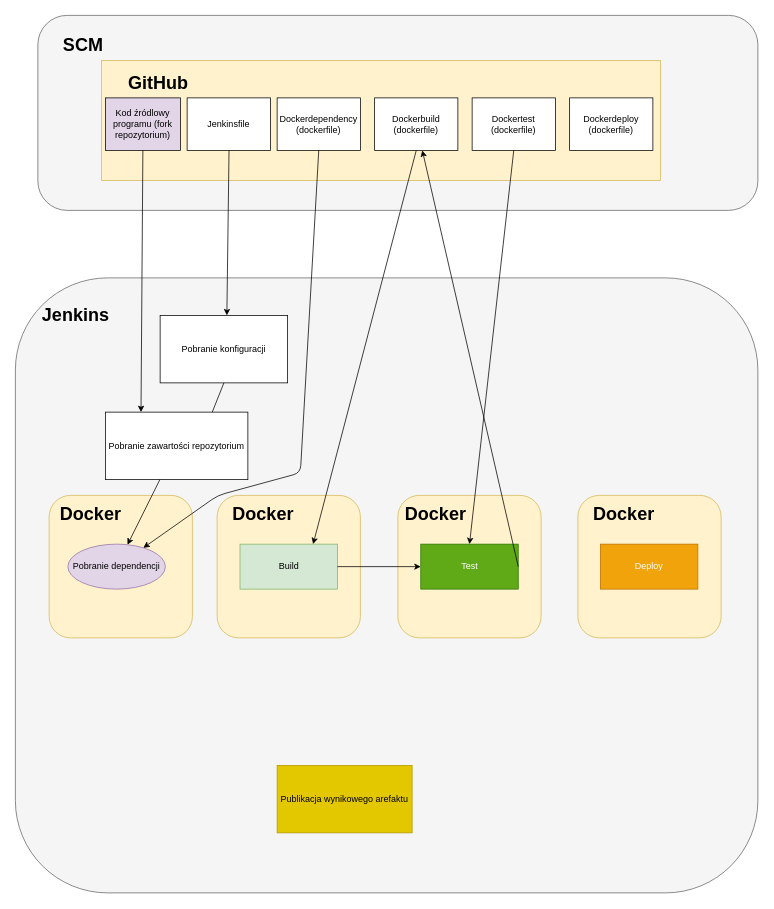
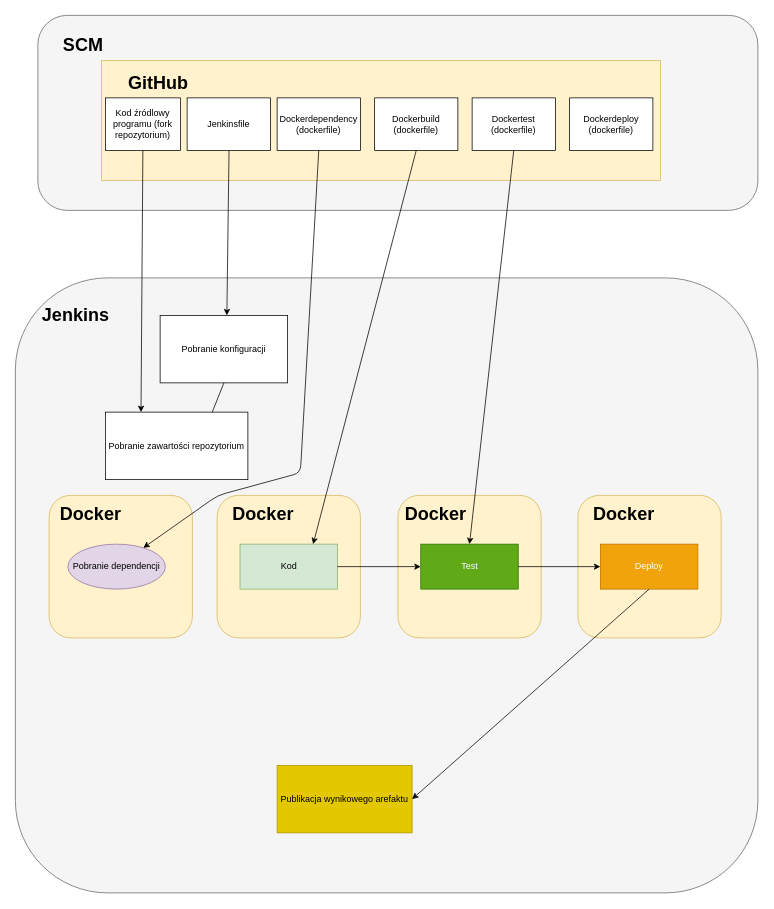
node "Kod źródlowy programu (fork repozytorium)": fillcolor #e1d5e7 -> #ffffff
edge "Test" -> "Dockerbuild (dockerfile)": now "Test" -> "Deploy"
edge "Pobranie zawartości repozytorium" -> "Pobranie dependencji": removed
node "Build": label "Build" -> "Kod"
edge "Deploy" -> "Publikacja wynikowego arefaktu": added
